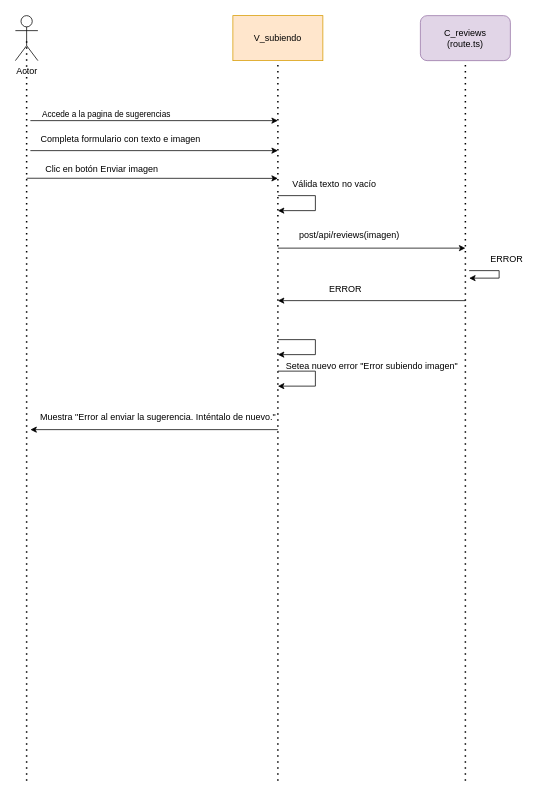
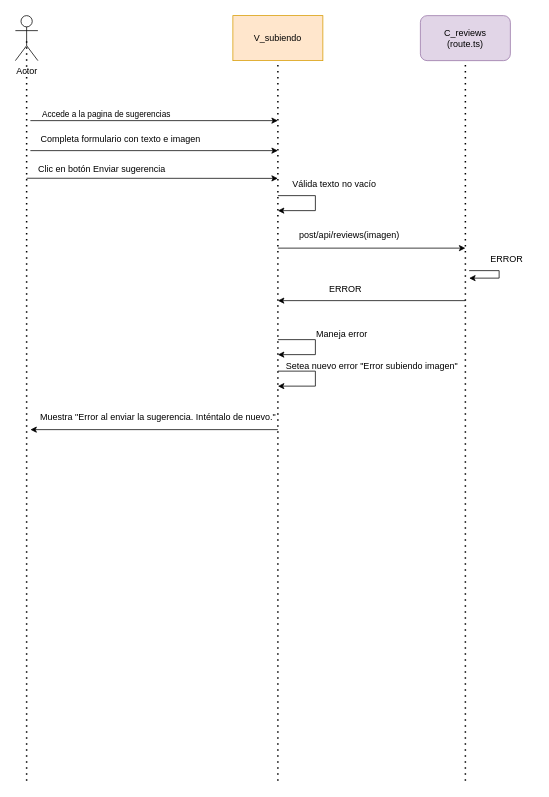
node "Clic en botón Enviar imagen": label "Clic en botón Enviar imagen" -> "Clic en botón Enviar sugerencia"
node "Maneja error": added
